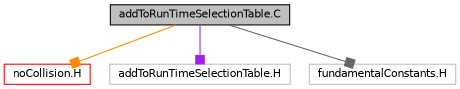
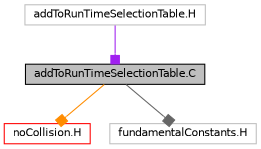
edge "addToRunTimeSelectionTable.C" -> "addToRunTimeSelectionTable.H": reversed
